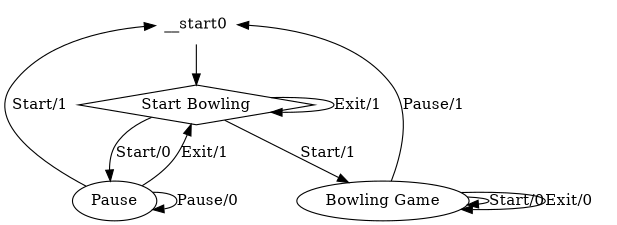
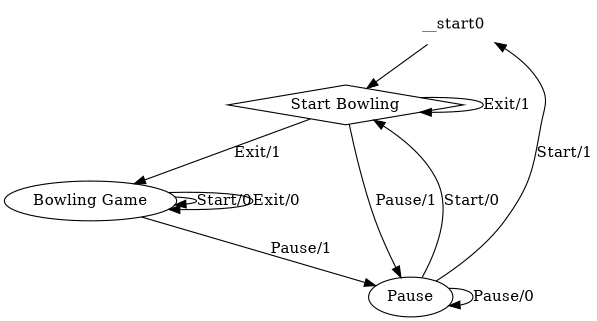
edge "Bowling Game" -> "__start0": now "Bowling Game" -> "Pause"
edge "Start Bowling" -> "Pause": label "Start/0" -> "Pause/1"
edge "Pause" -> "Start Bowling": label "Exit/1" -> "Start/0"
edge "Start Bowling" -> "Bowling Game": label "Start/1" -> "Exit/1"
